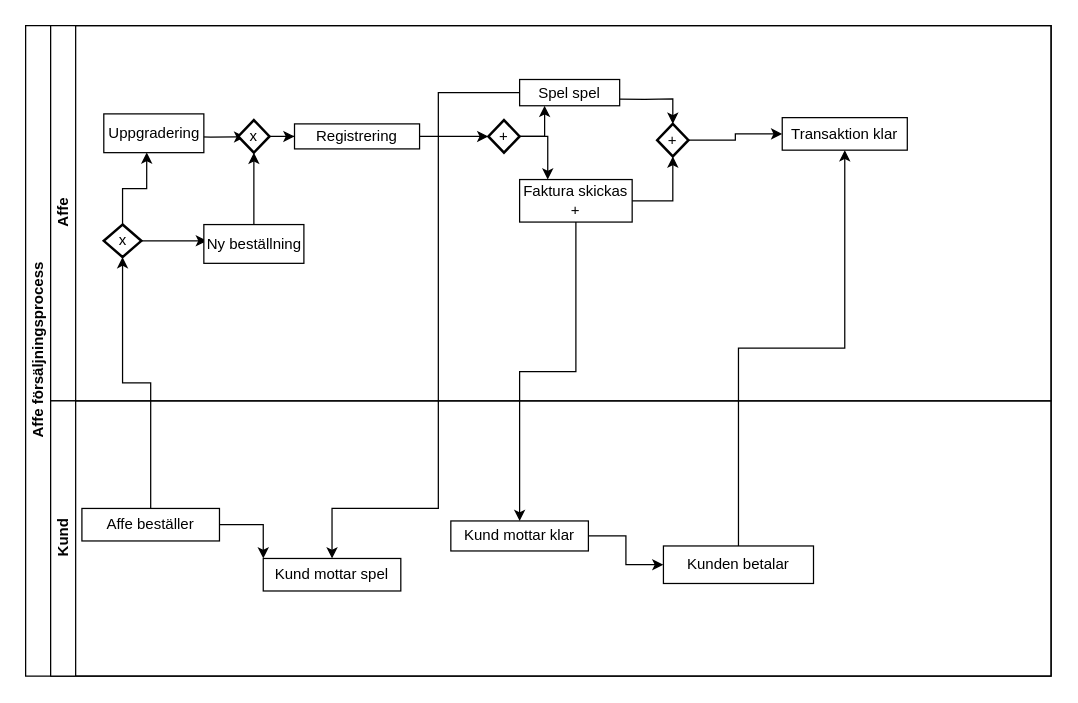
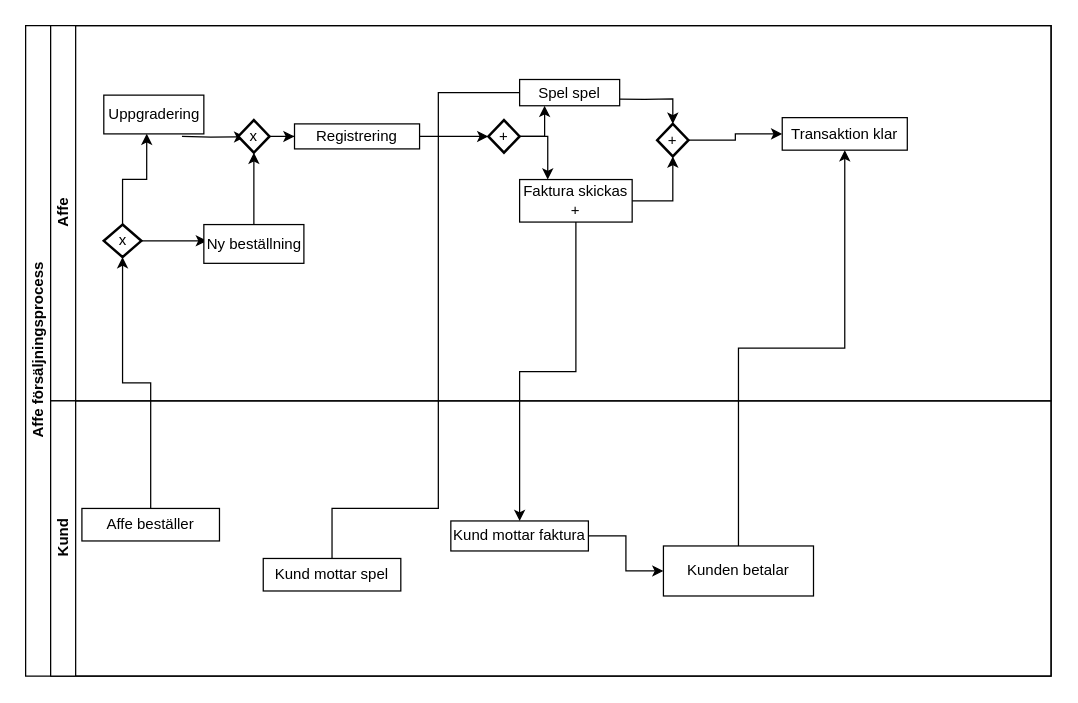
node "Uppgradering": moved (154, 133) -> (154, 114)
edge "Affe beställer" -> "Kund mottar spel": removed
node "Kund mottar klar": label "Kund mottar klar" -> "Kund mottar faktura"
edge "Spel spel" -> "Kund mottar spel": arrowhead classic -> none
node "Kunden betalar": size 150x38 -> 150x50
